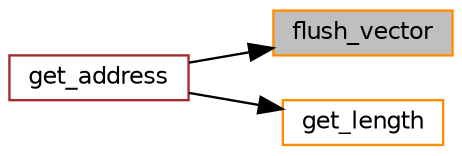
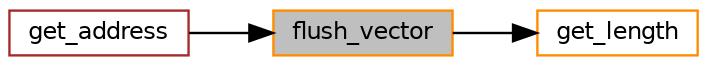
edge "get_address" -> "get_length": now "flush_vector" -> "get_length"
